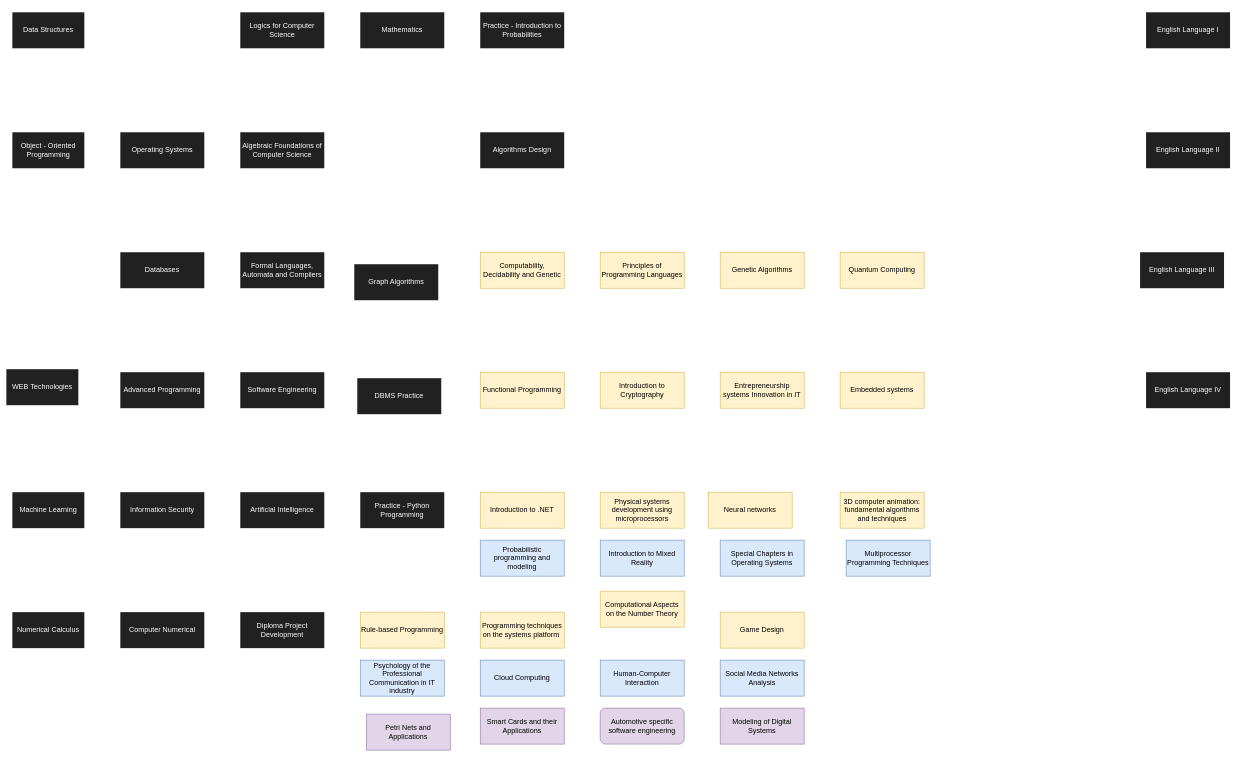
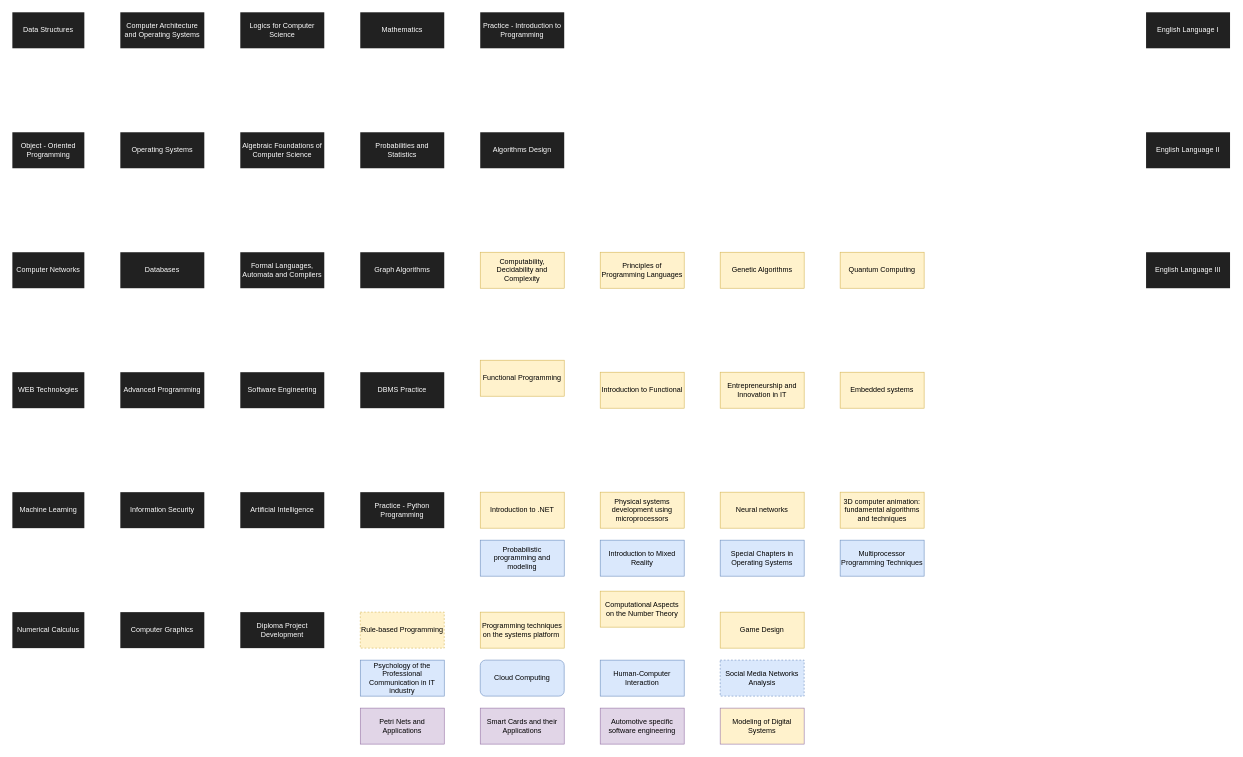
node "Computer Architecture and Operating Systems": added
node "Practice - Introduction to Probabilities": label "Practice - Introduction to Probabilities" -> "Practice - Introduction to Programming"
node "Probabilities and Statistics": added
node "Computer Networks": added
node "Computability, Decidability and Genetic": label "Computability, Decidability and Genetic" -> "Computability, Decidability and Complexity"
node "English Language III": moved (1182, 270) -> (1188, 270)
node "Graph Algorithms": moved (396, 282) -> (402, 270)
node "WEB Technologies": moved (42, 387) -> (48, 390)
node "Functional Programming": moved (522, 390) -> (522, 378)
node "Introduction to Cryptography": label "Introduction to Cryptography" -> "Introduction to Functional"
node "Entrepreneurship systems Innovation in IT": label "Entrepreneurship systems Innovation in IT" -> "Entrepreneurship and Innovation in IT"
node "English Language IV": removed
node "DBMS Practice": moved (399, 396) -> (402, 390)
node "Neural networks": moved (750, 510) -> (762, 510)
node "Multiprocessor Programming Techniques": moved (888, 558) -> (882, 558)
node "Computer Numerical": label "Computer Numerical" -> "Computer Graphics"
node "Rule-based Programming": style solid -> dashed
node "Cloud Computing": shape rectangle -> rounded rectangle
node "Social Media Networks Analysis": style solid -> dashed
node "Automotive specific software engineering": shape rounded rectangle -> rectangle
node "Modeling of Digital Systems": fillcolor #e1d5e7 -> #fff2cc
node "Petri Nets and Applications": moved (408, 732) -> (402, 726)
